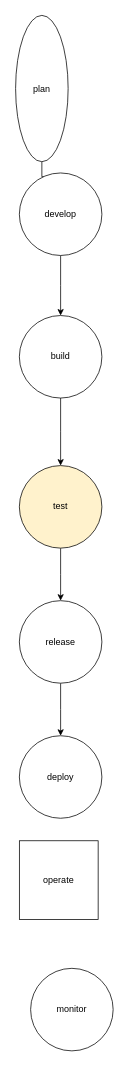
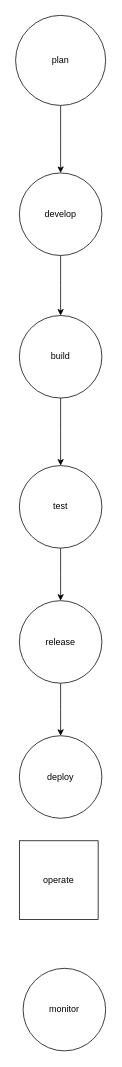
node "plan": size 53x146 -> 90x90
node "test": fillcolor #fff2cc -> #ffffff
node "monitor": moved (72, 1009) -> (64, 1009)
